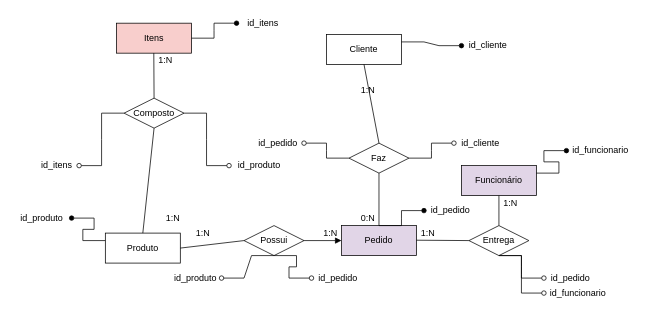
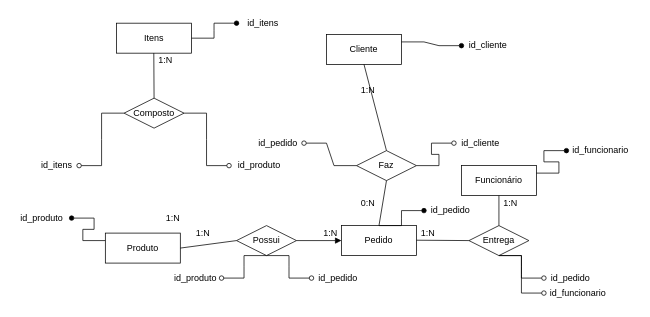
node "Itens": fillcolor #f8cecc -> #ffffff
node "Faz": moved (379, 158) -> (387, 165)
node "Funcionário": fillcolor #e1d5e7 -> #ffffff
edge "Composto" -- "Produto": removed
node "0:N": moved (368, 218) -> (368, 203)
node "Possui": moved (274, 240) -> (267, 240)
node "Pedido": fillcolor #e1d5e7 -> #ffffff
